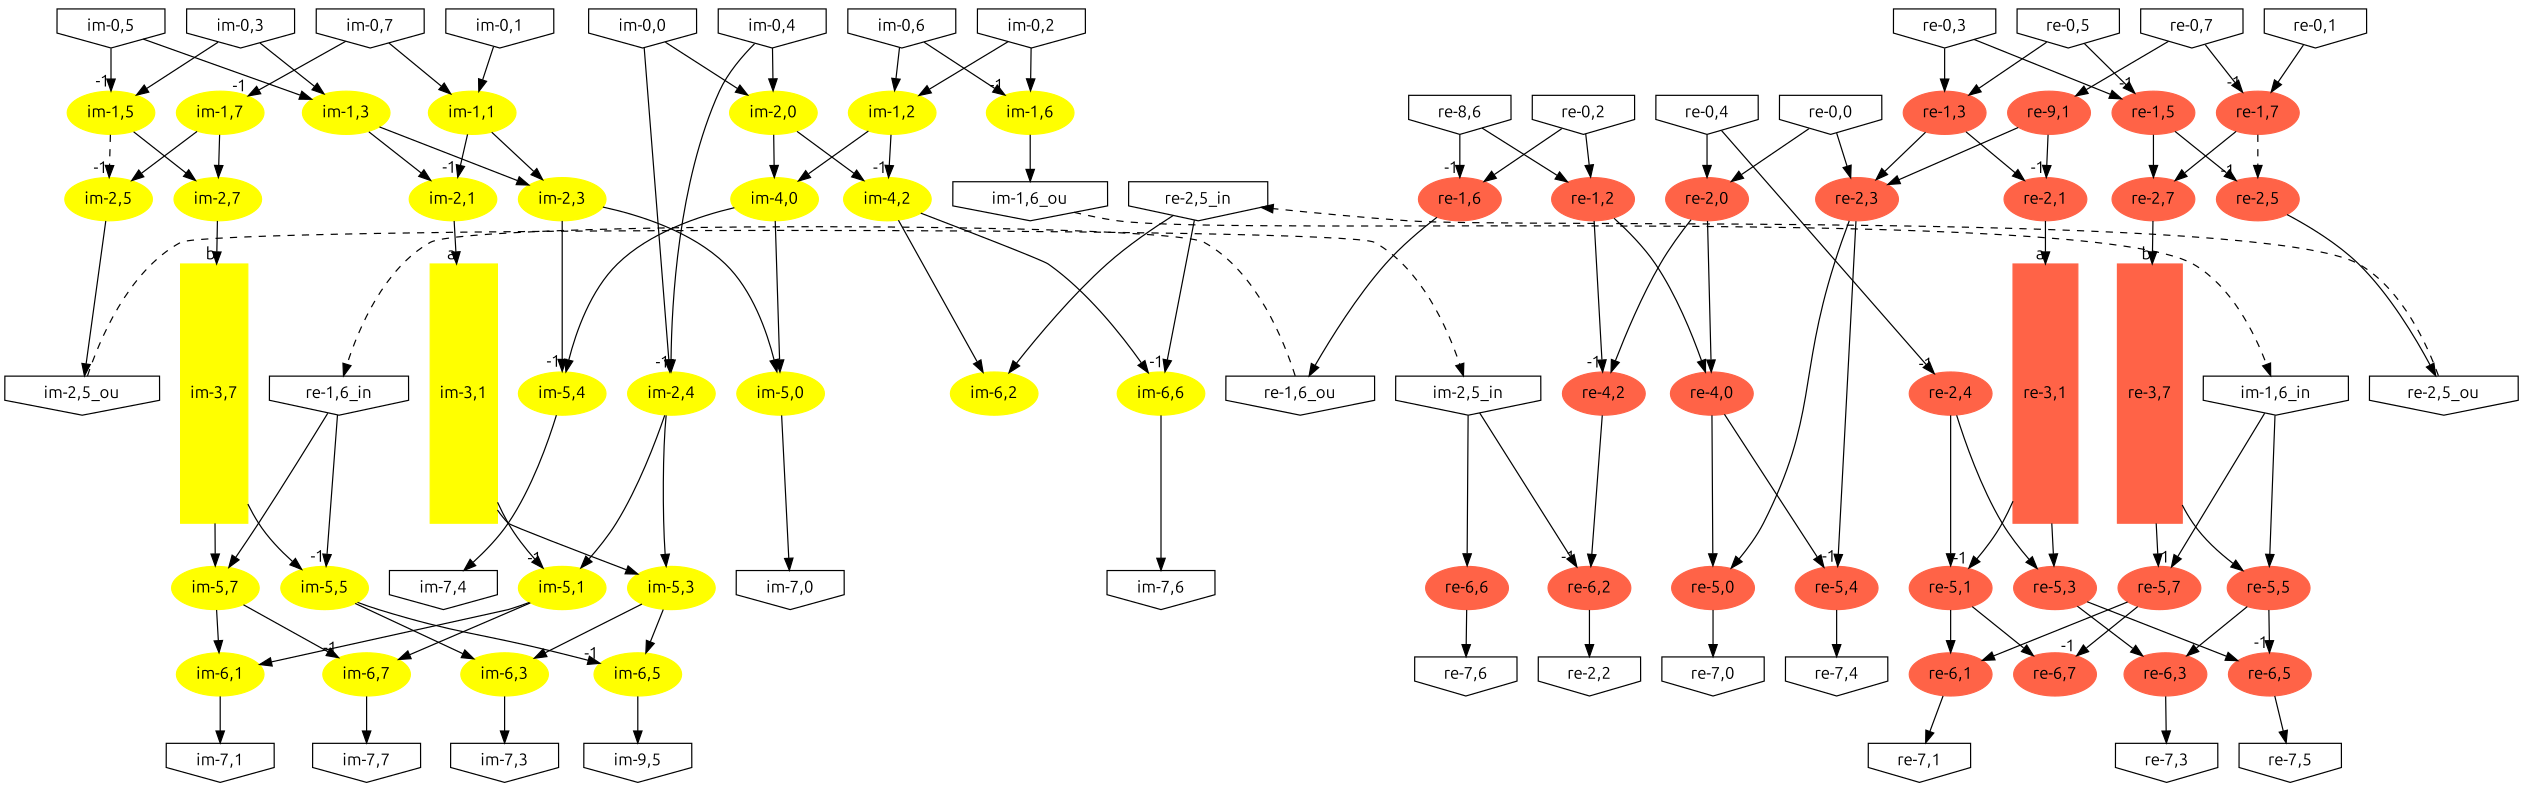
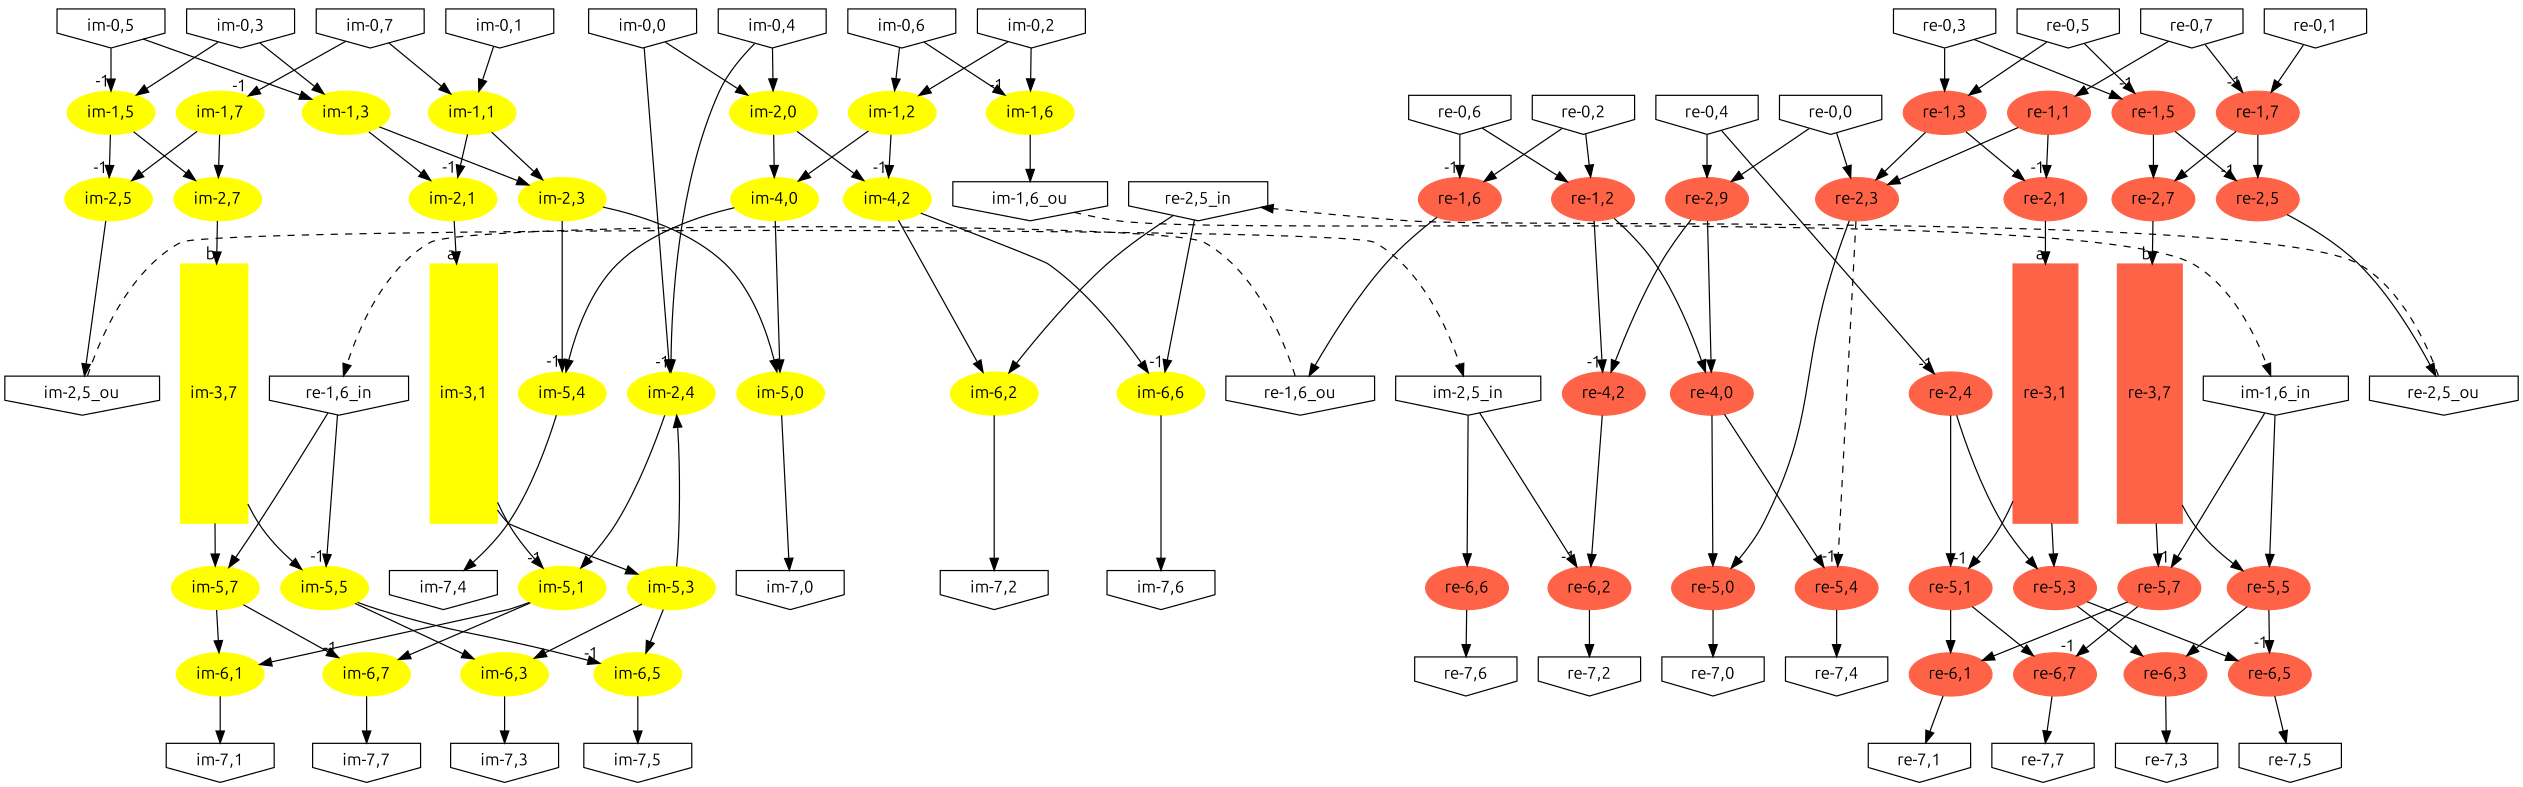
node "re-8,6": label "re-8,6" -> "re-0,6"
node "re-9,1": label "re-9,1" -> "re-1,1"
edge "im-1,5" -> "im-2,5": style dashed -> solid
edge "re-1,7" -> "re-2,5": style dashed -> solid
node "re-2,0": label "re-2,0" -> "re-2,9"
edge "re-2,3" -> "re-5,4": style solid -> dashed
edge "im-2,4" -> "im-5,3": reversed
node "im-7,2": added
node "re-2,2": label "re-2,2" -> "re-7,2"
node "im-9,5": label "im-9,5" -> "im-7,5"
node "re-7,7": added
